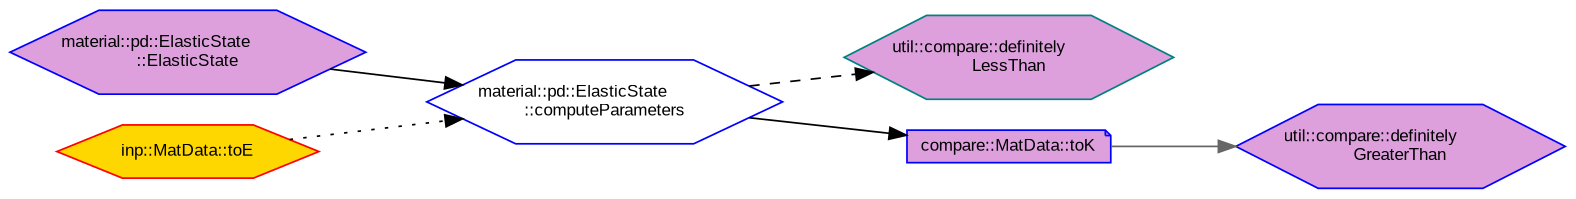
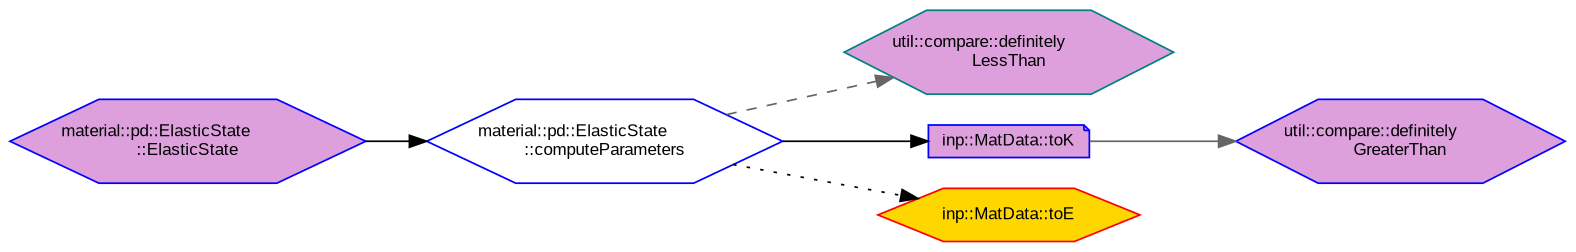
edge "material::pd::ElasticState ::computeParameters" -> "util::compare::definitely LessThan": color black -> gray40
edge "inp::MatData::toE" -> "material::pd::ElasticState ::computeParameters": reversed
node "compare::MatData::toK": label "compare::MatData::toK" -> "inp::MatData::toK"
